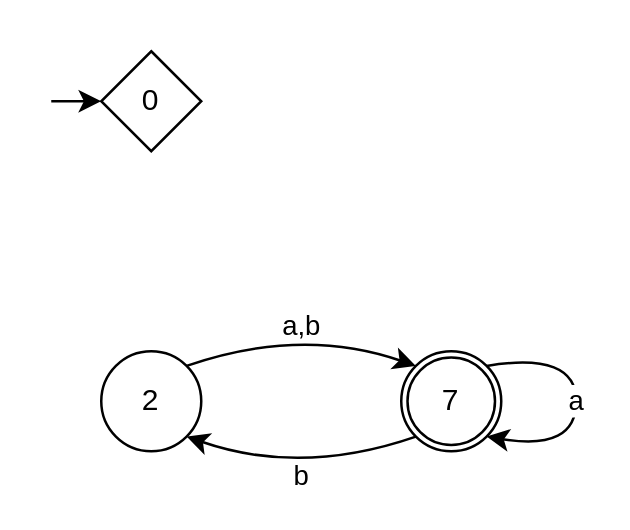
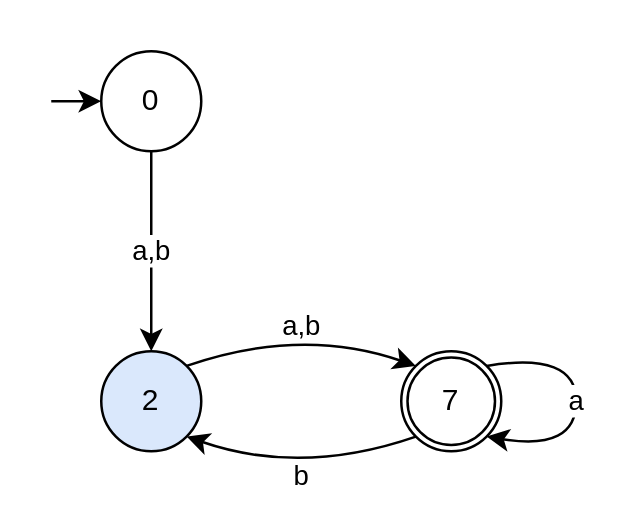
node "0": shape diamond -> ellipse
edge "0" -> "2": added, label "a,b"
node "2": fillcolor #ffffff -> #dae8fc
